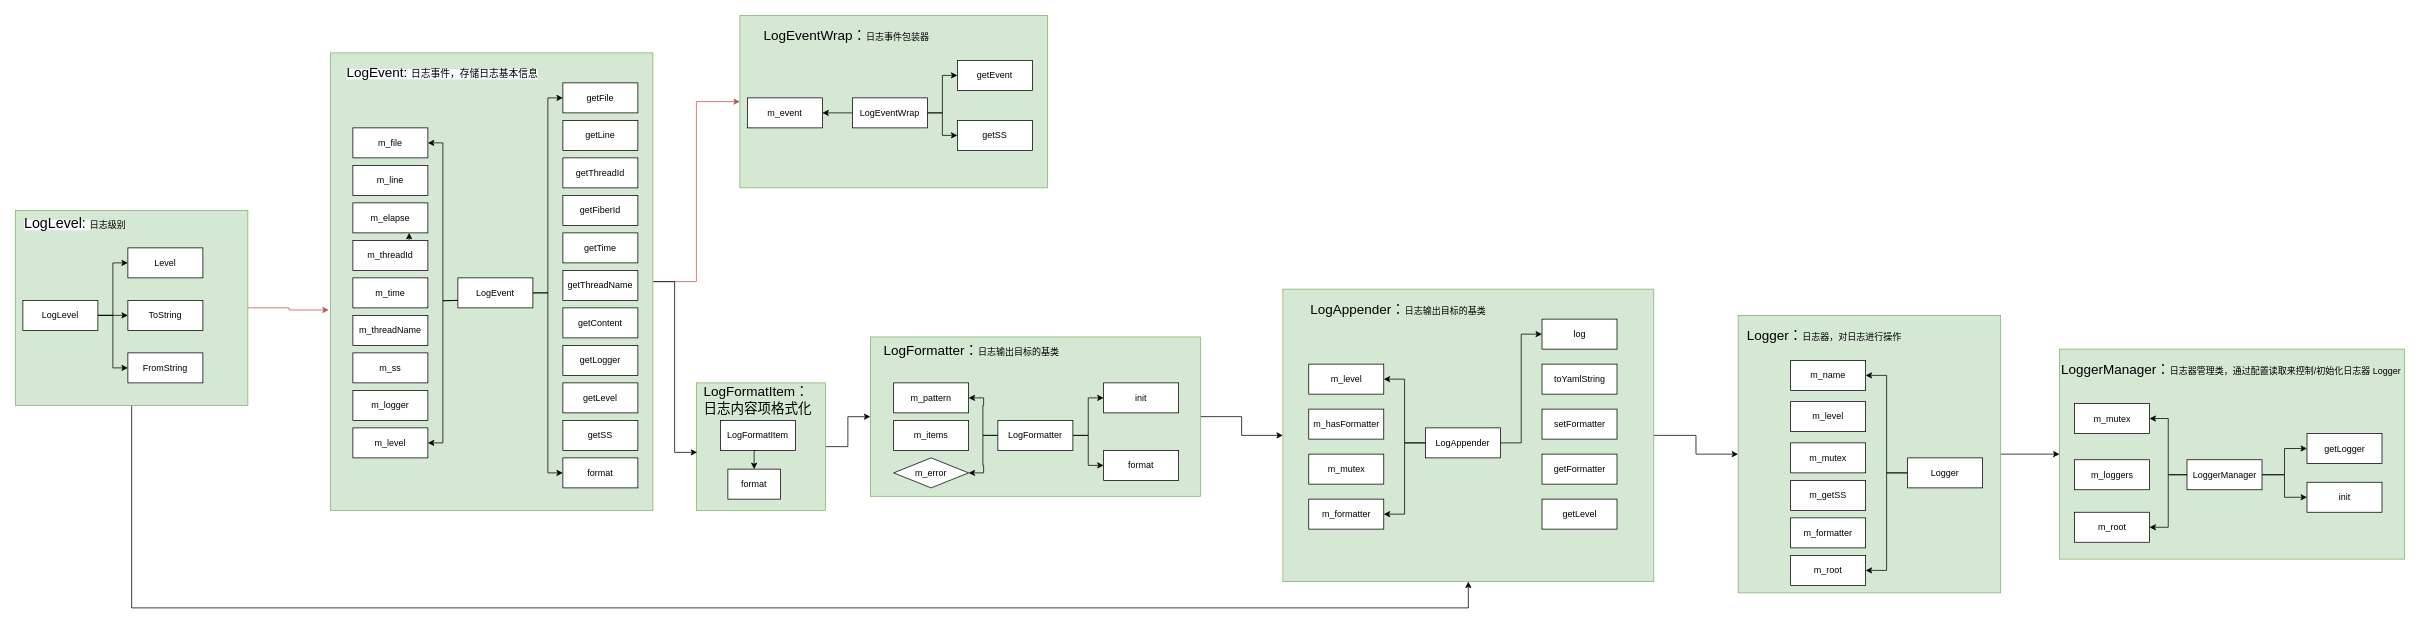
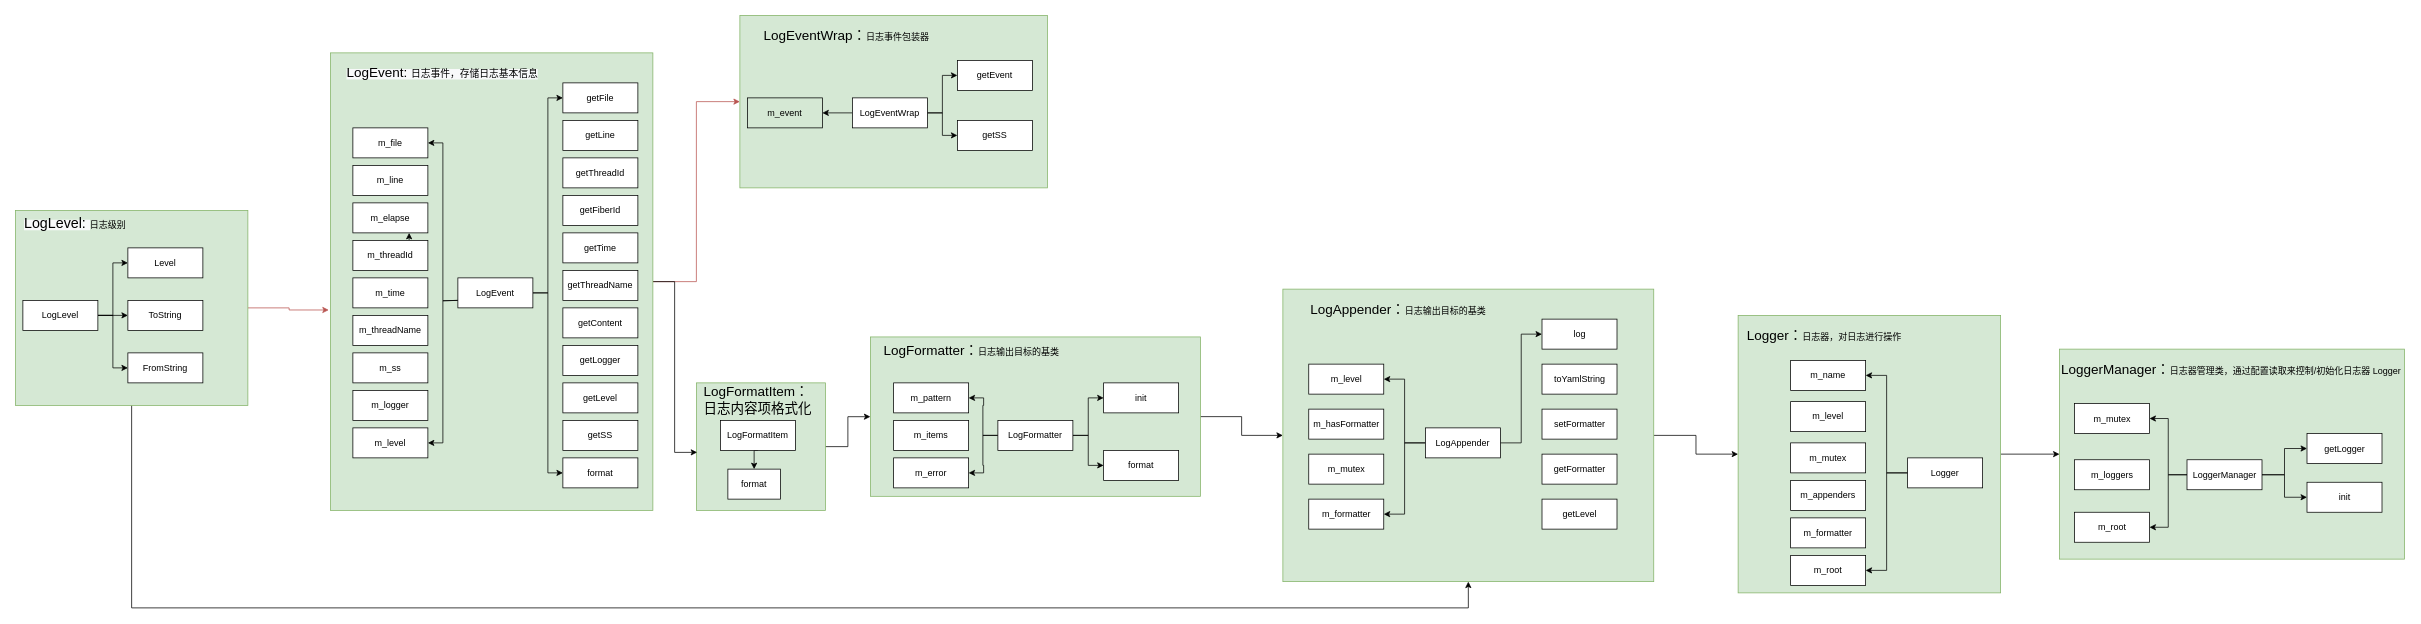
node "m_event": fillcolor #ffffff -> #d5e8d4
node "m_error": shape diamond -> rectangle
node "m_getSS": label "m_getSS" -> "m_appenders"
